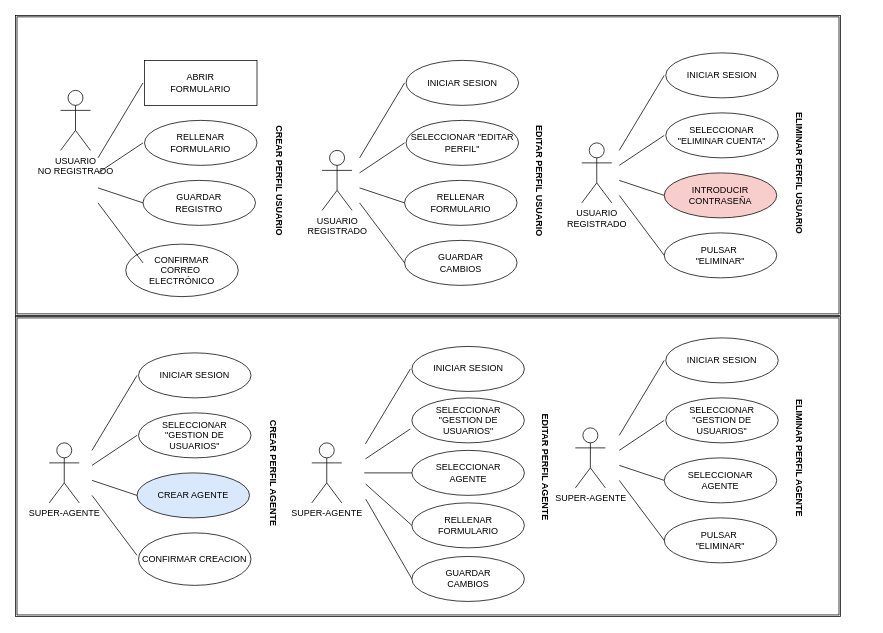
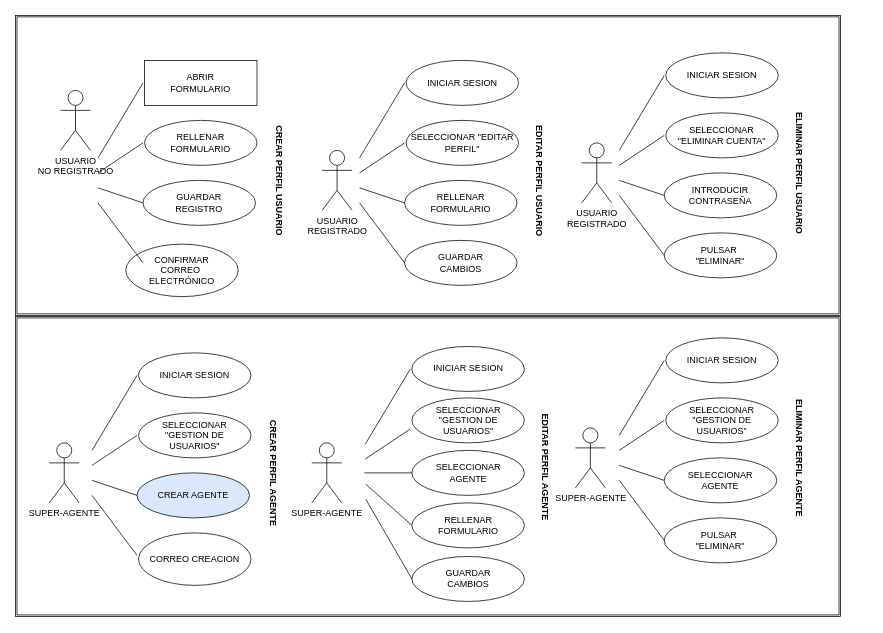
node "INTRODUCIR CONTRASEÑA": fillcolor #f8cecc -> #ffffff
node "CONFIRMAR CREACION": label "CONFIRMAR CREACION" -> "CORREO CREACION"
